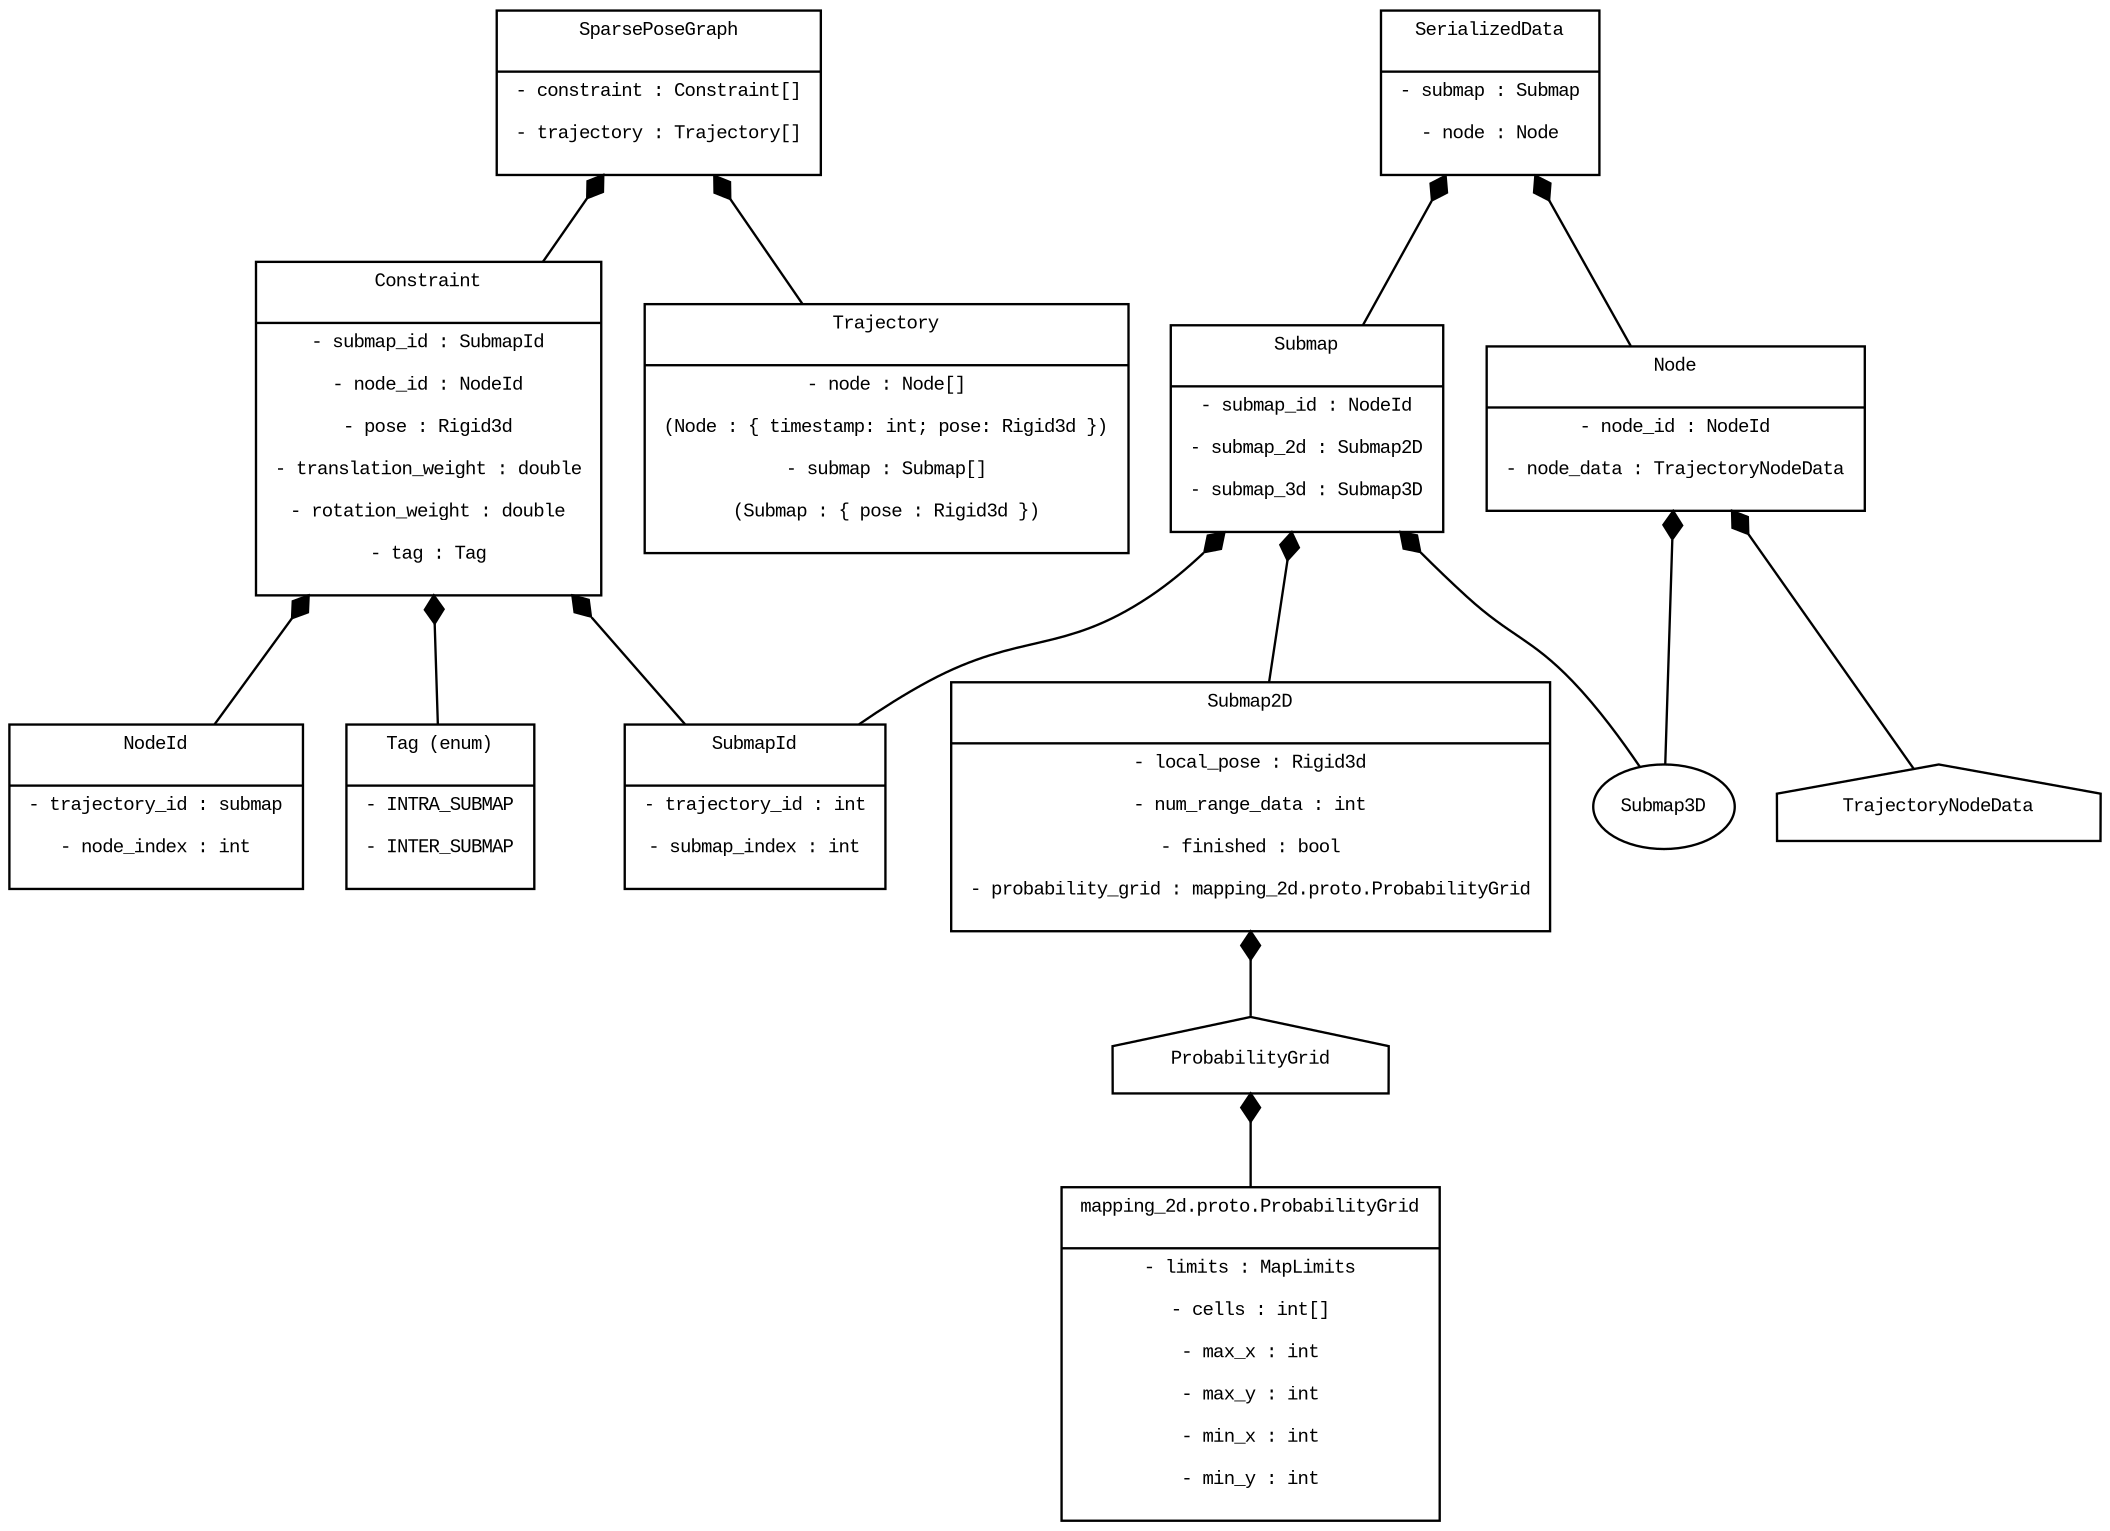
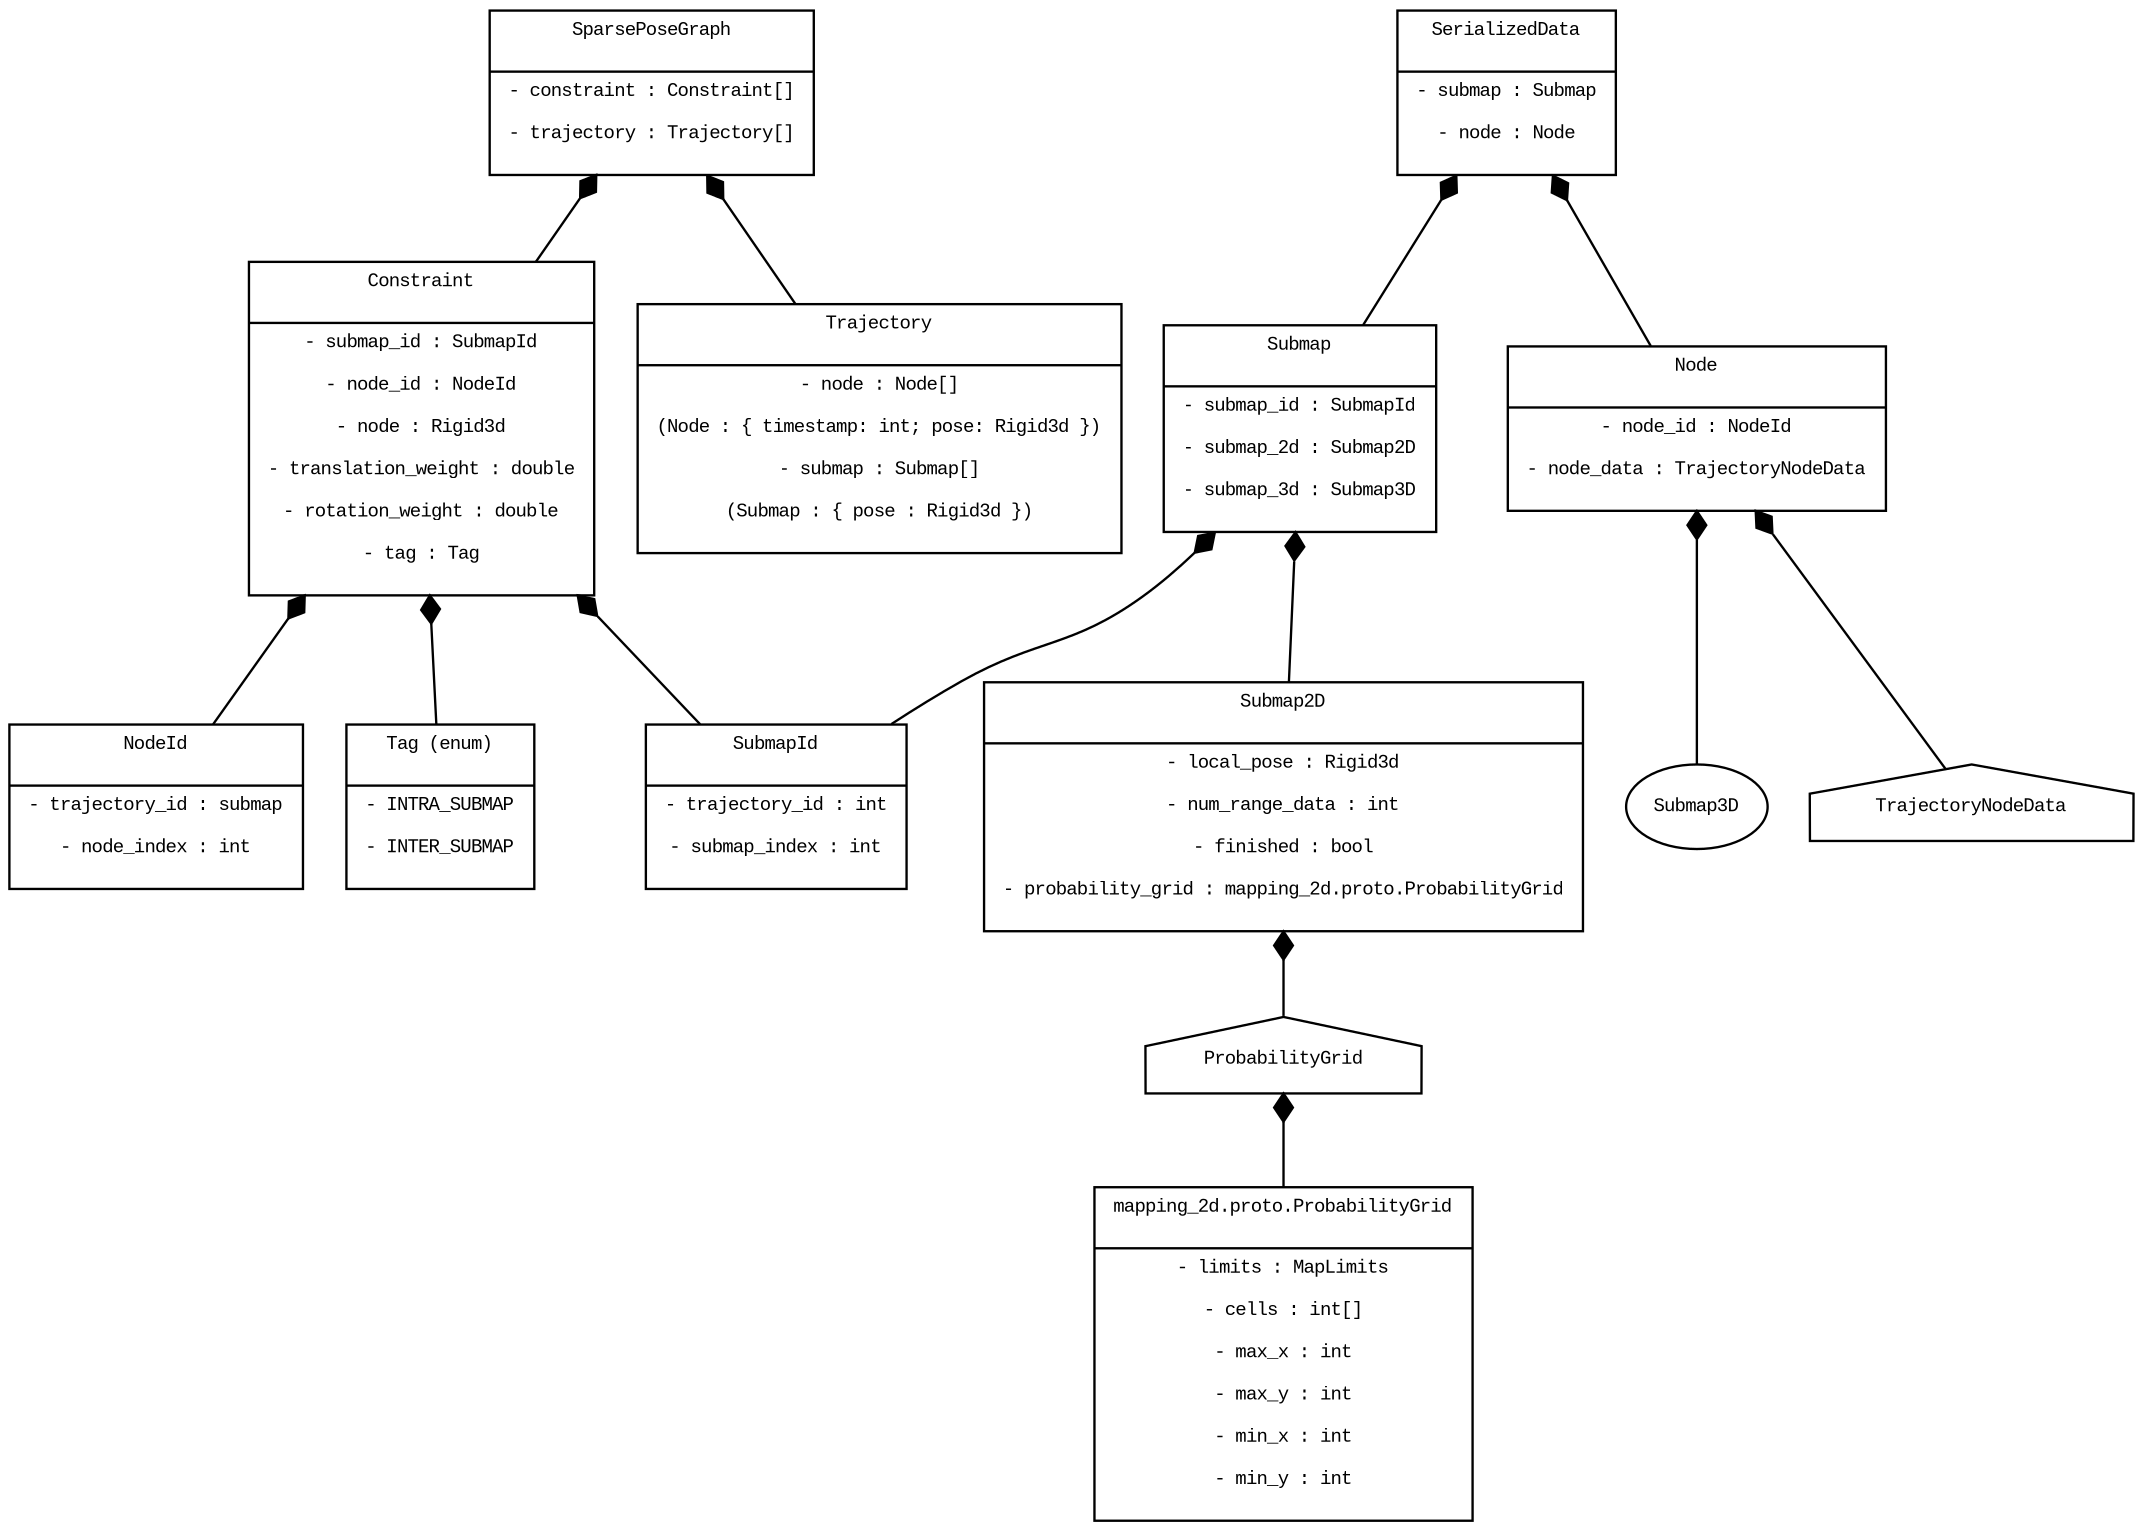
node "Submap": text "- submap_id : NodeId" -> "- submap_id : SubmapId"
node "Constraint": text "- pose : Rigid3d" -> "- node : Rigid3d"
edge "Submap3D" -> "Submap": removed
